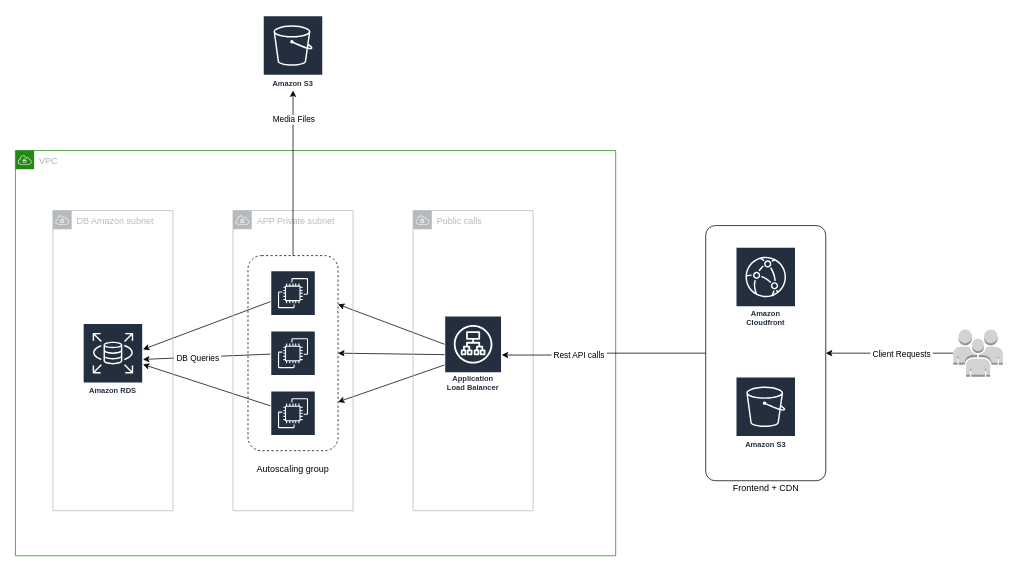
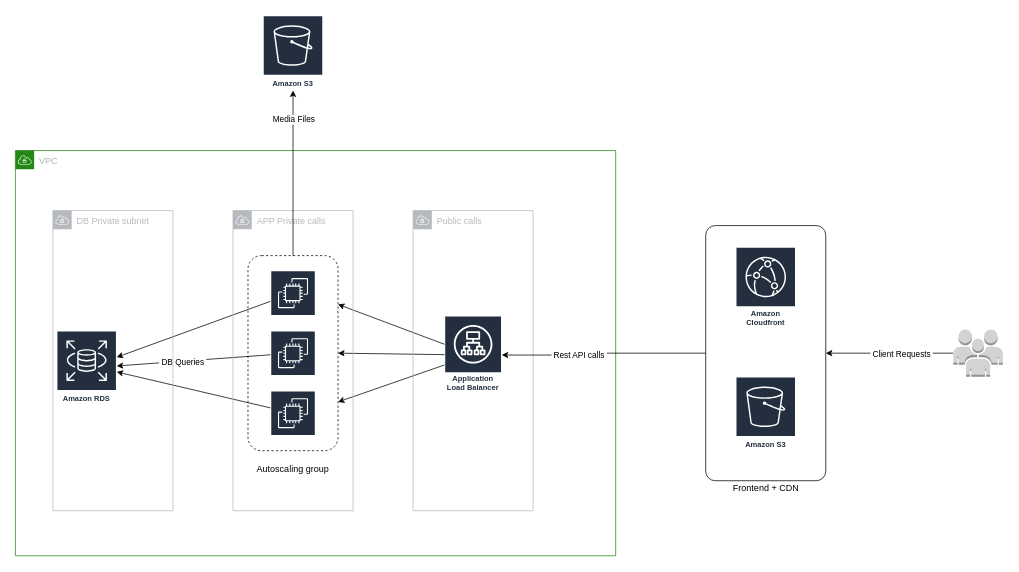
node "DB Amazon subnet": label "DB Amazon subnet" -> "DB Private subnet"
node "APP Private subnet": label "APP Private subnet" -> "APP Private calls"
node "Amazon RDS": moved (113, 360) -> (87, 368)
